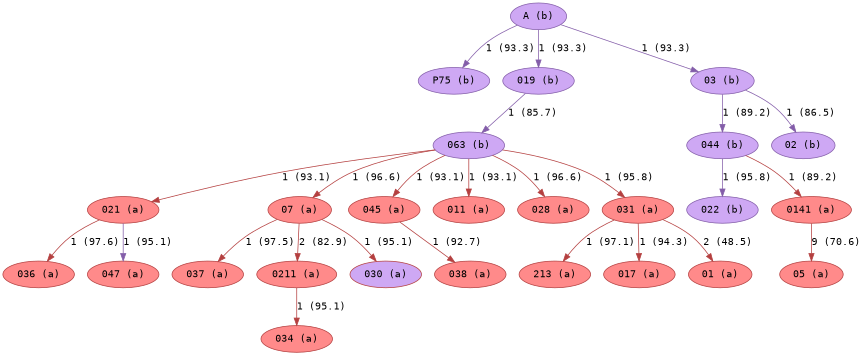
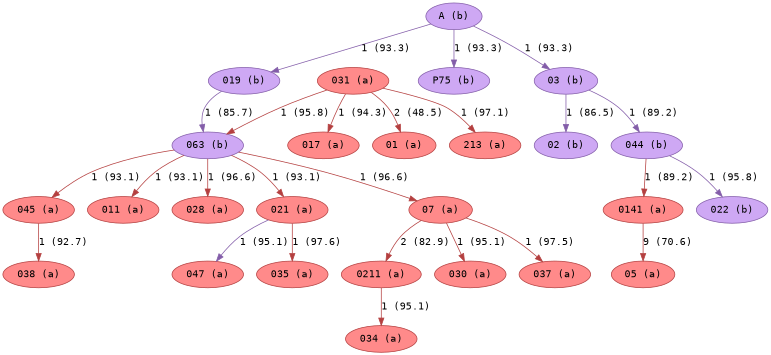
edge "063 (b)" -> "031 (a)": reversed
node "036 (a)": label "036 (a)" -> "035 (a)"
node "030 (a)": fillcolor #cea8f4 -> #ff8a8a
